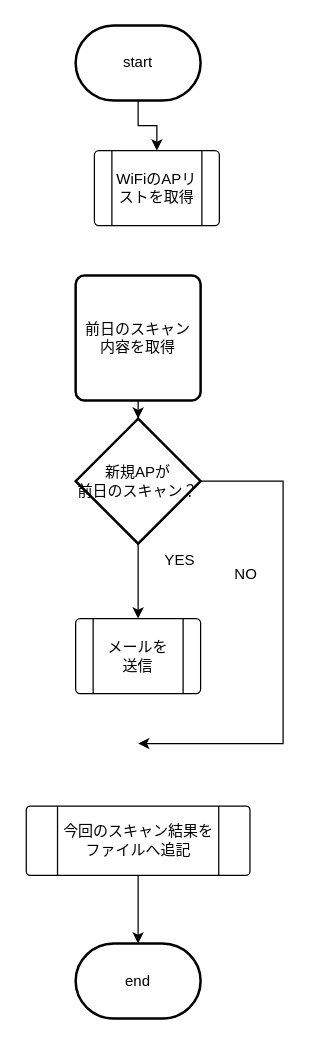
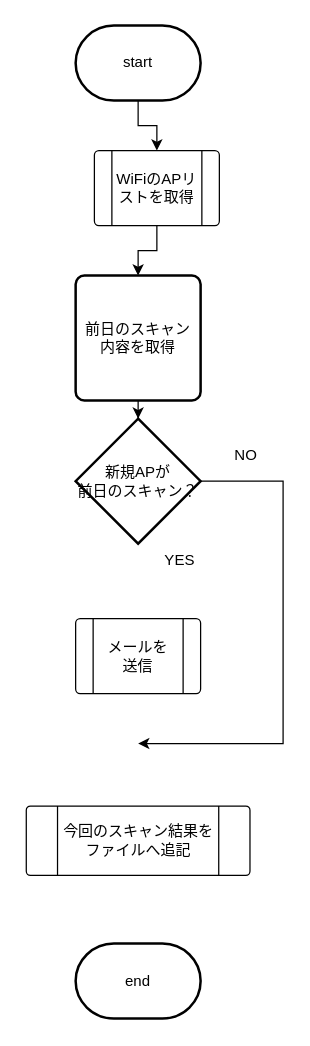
edge "WiFiのAPリストを取得" -> "前日のスキャン 内容を取得": added
node "NO": moved (246, 574) -> (246, 455)
edge "新規APが 前日のスキャン？" -> "メールを 送信": removed
edge "今回のスキャン結果をファイルへ追記" -> "end": removed
